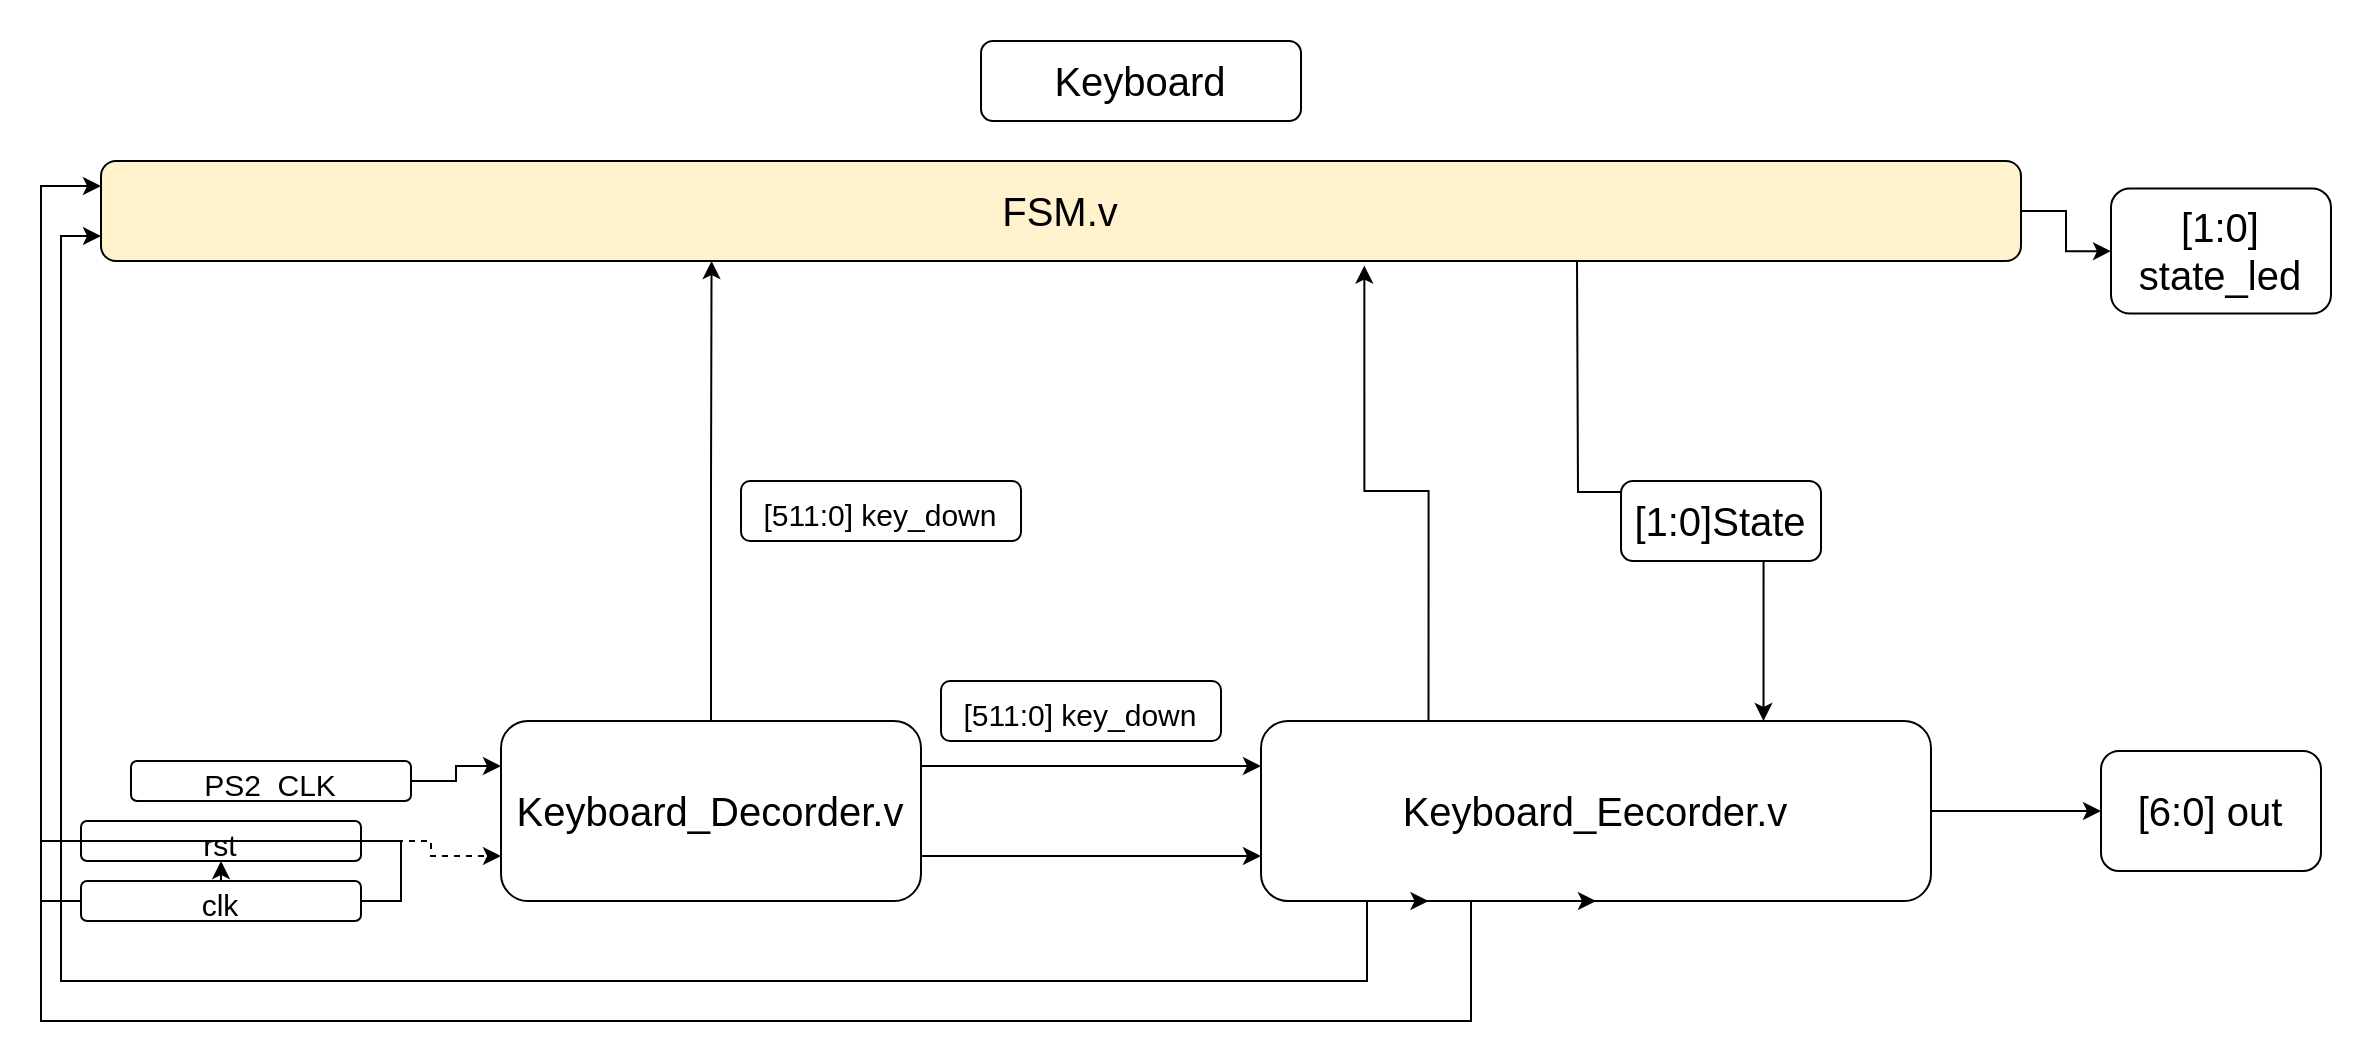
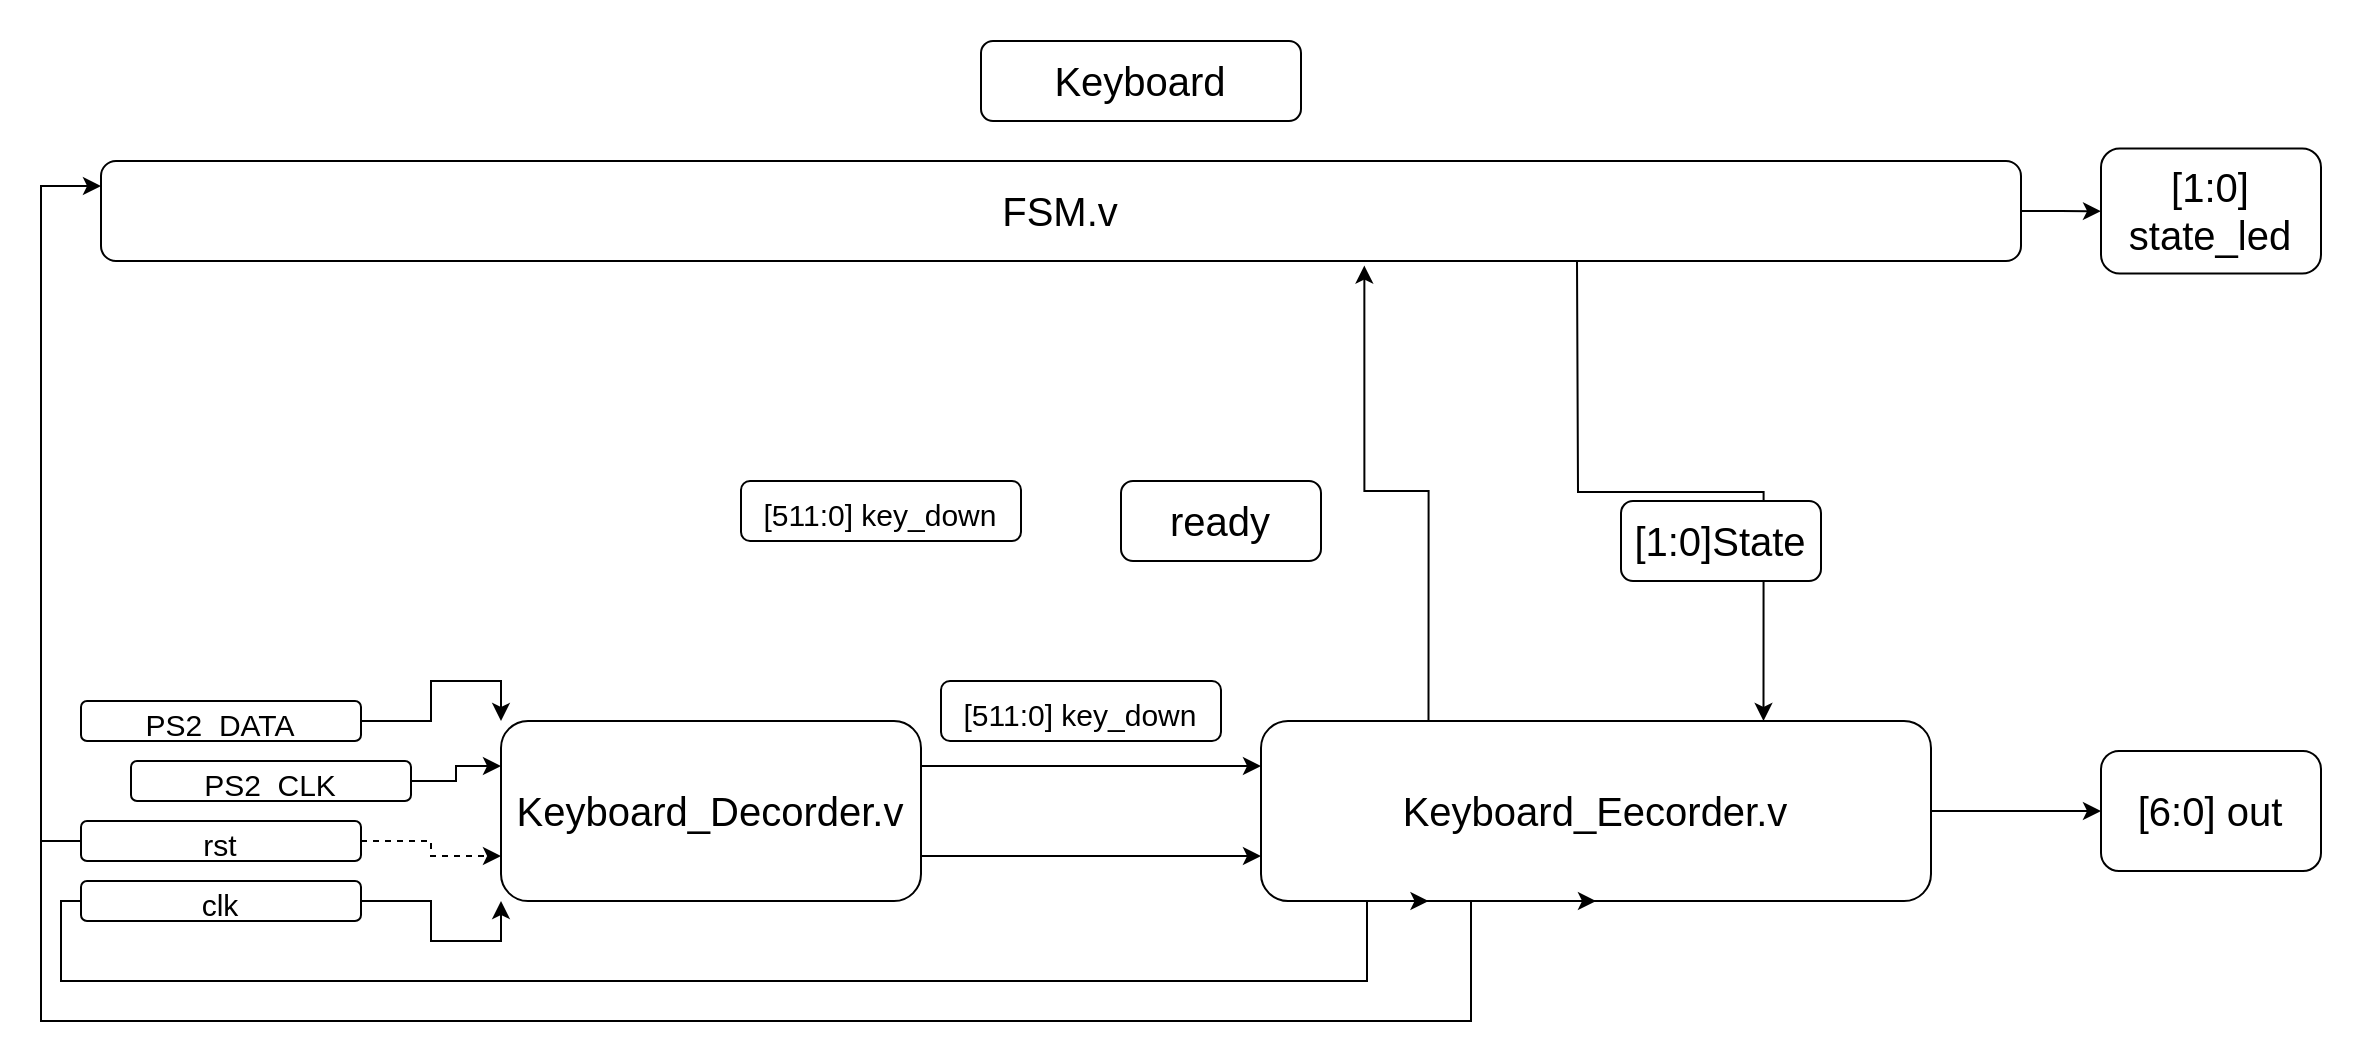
node "FSM.v": fillcolor #fff2cc -> #ffffff
node "[1:0] state_led": moved (2221, 251) -> (2211, 211)
edge "Keyboard_Decorder.v" -> "FSM.v": removed
node "ready": added
node "[1:0]State": moved (1721, 521) -> (1721, 541)
edge "clk" -> "FSM.v": removed
edge "PS2_DATA" -> "Keyboard_Decorder.v": added
node "PS2_DATA": added
edge "clk" -> "rst": now "clk" -> "Keyboard_Decorder.v"
